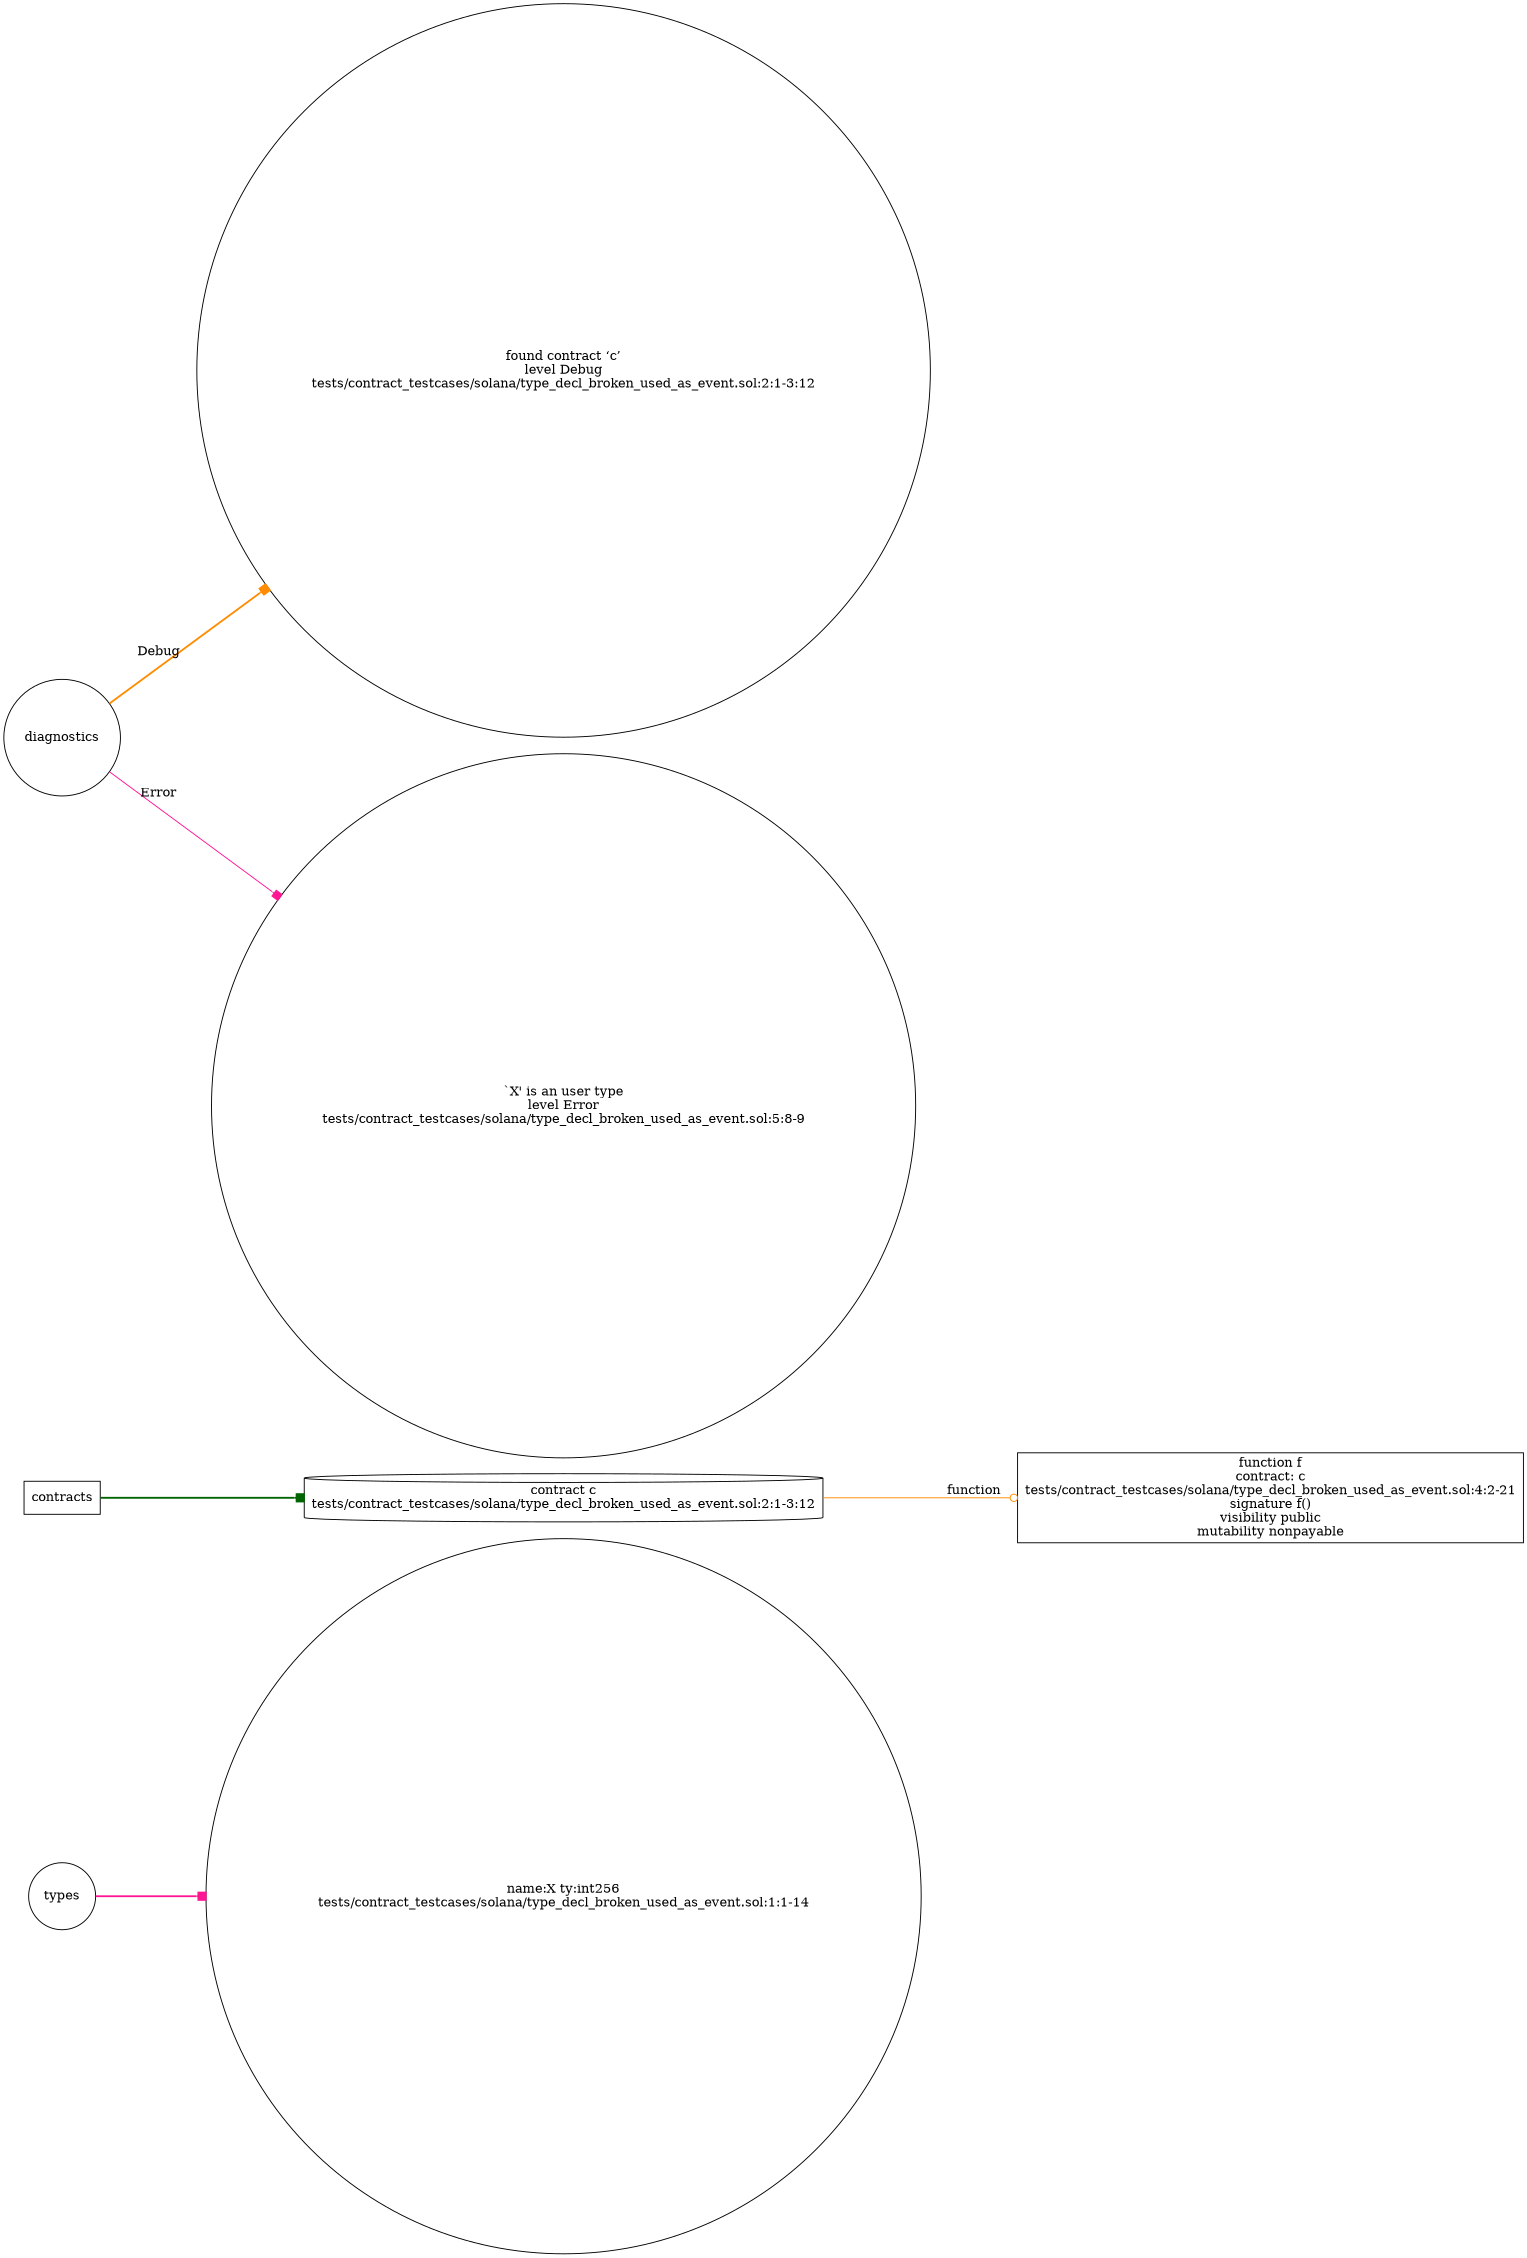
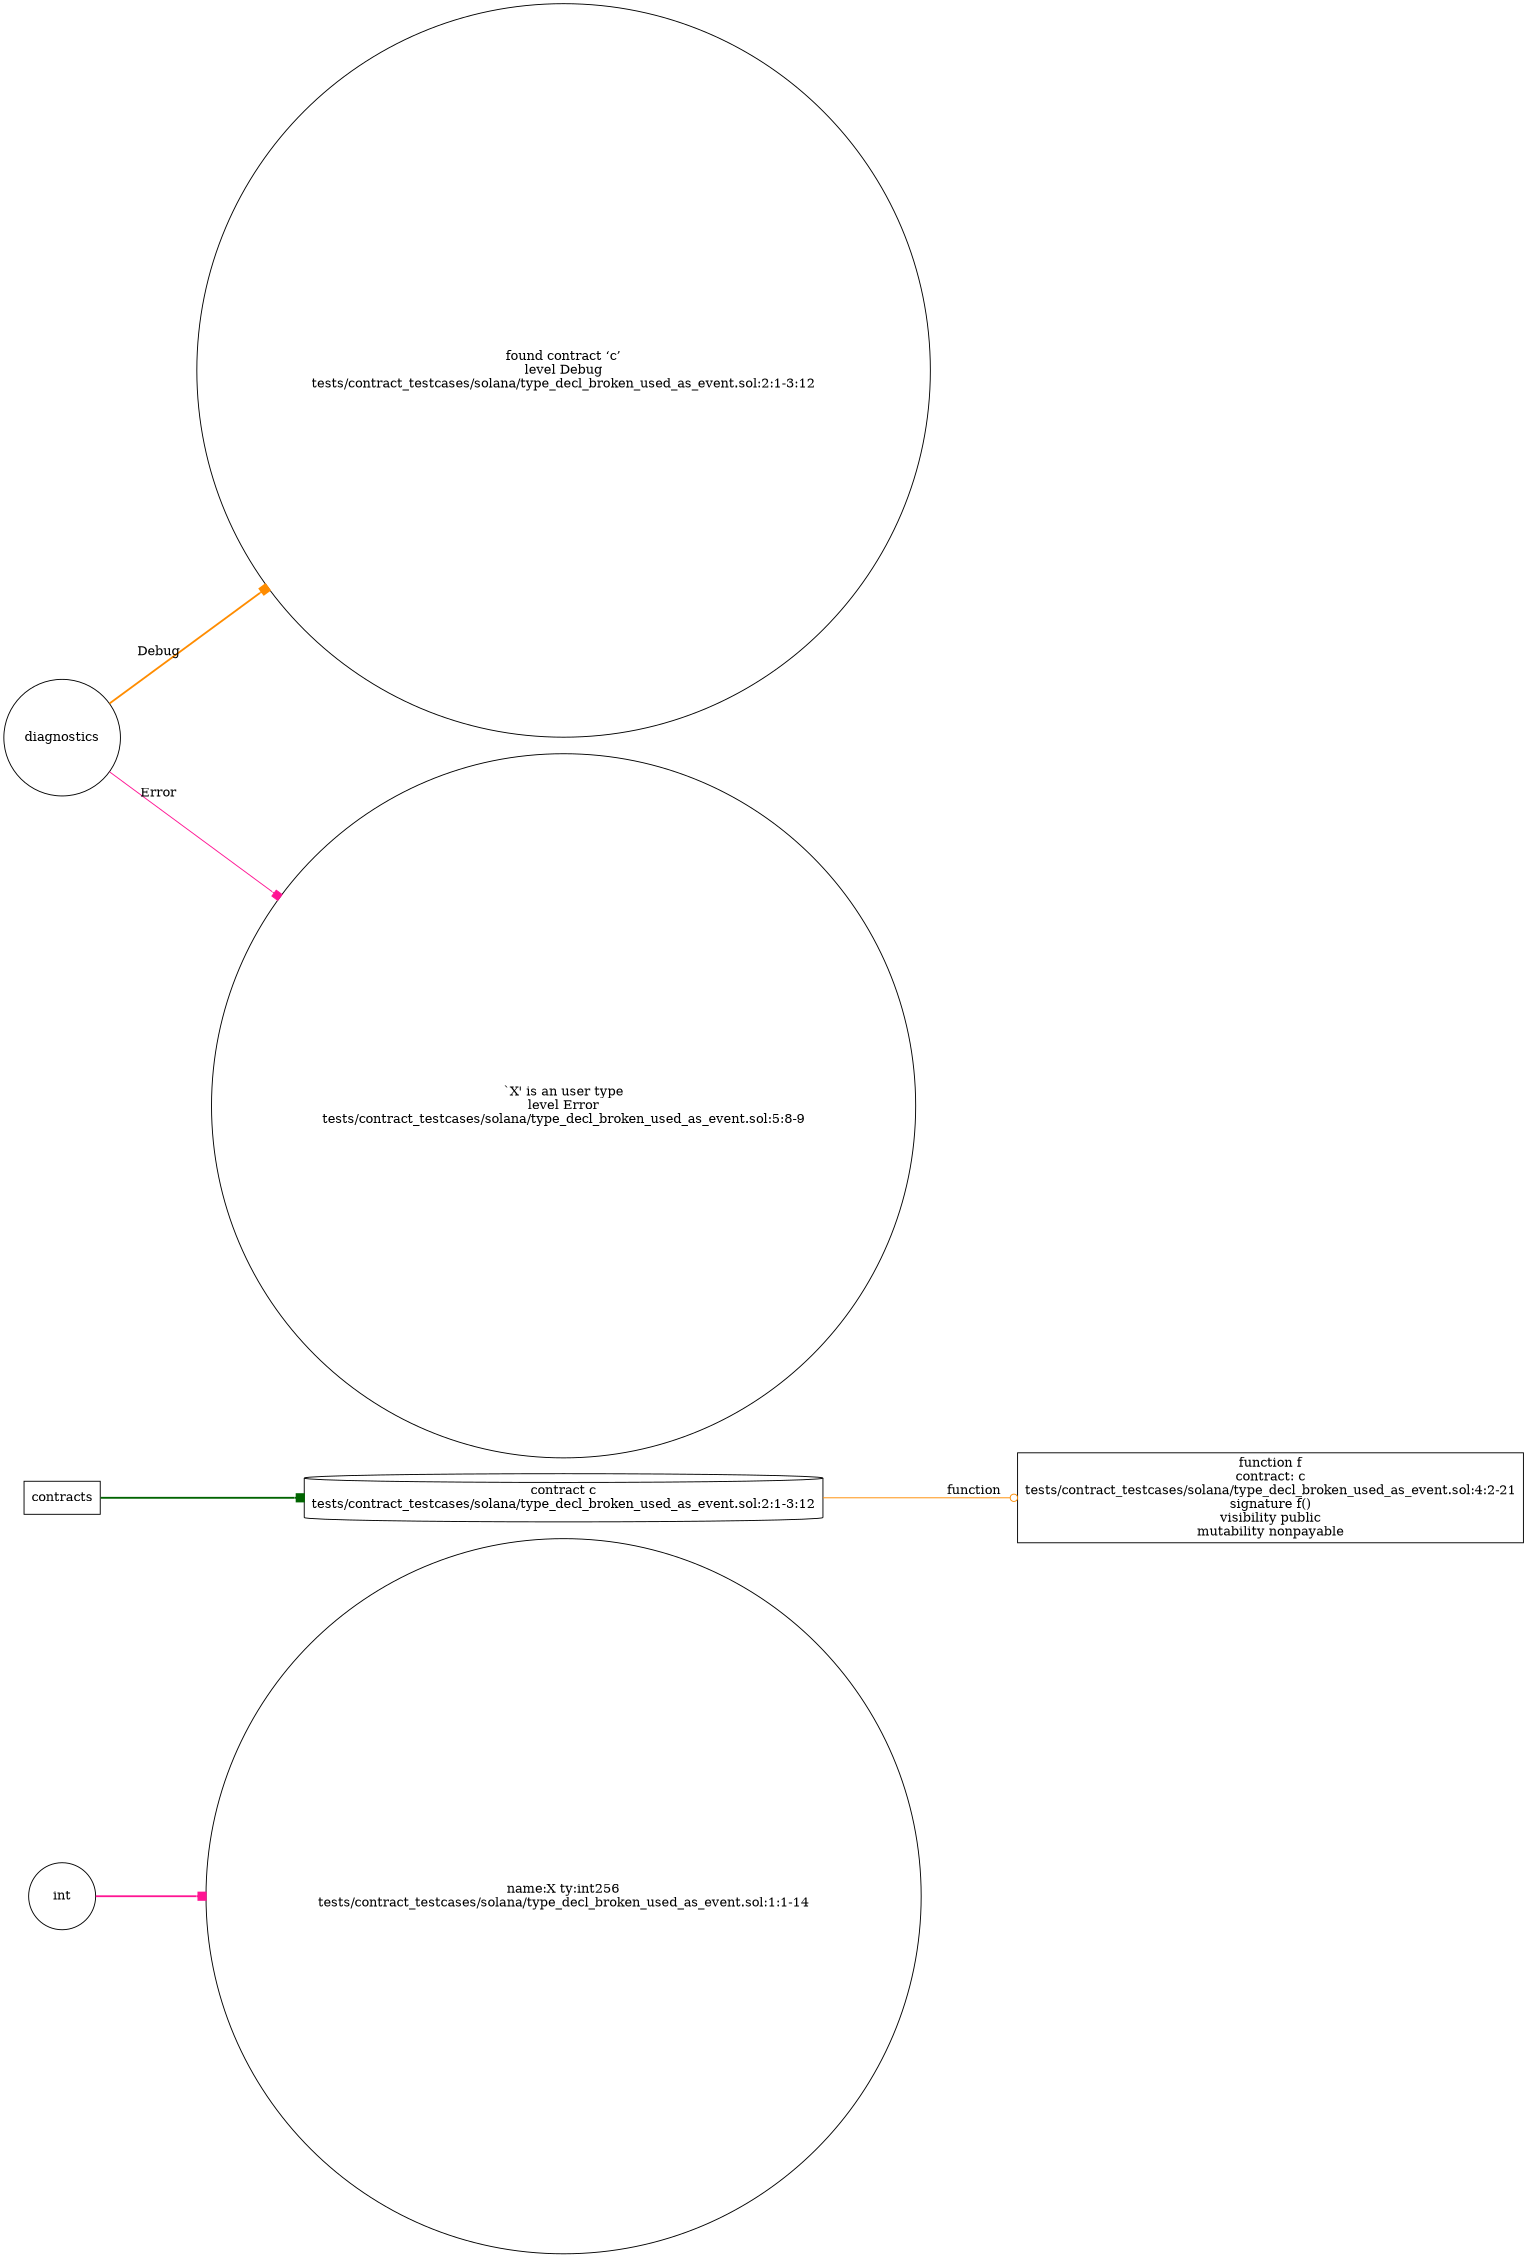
node "types": label "types" -> "int"
